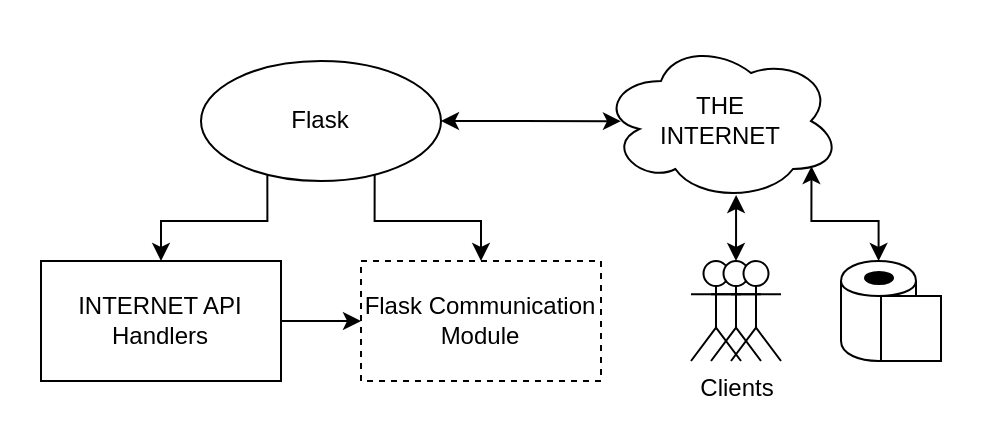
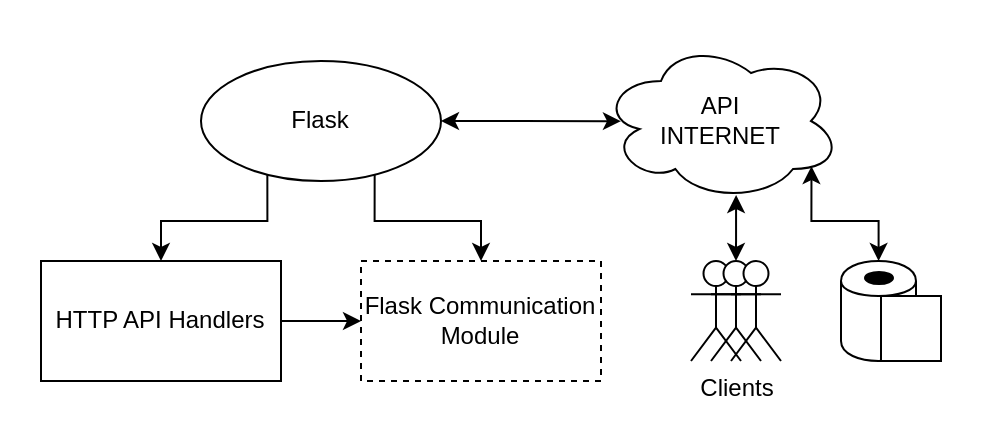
node "THE INTERNET": label "THE INTERNET" -> "API INTERNET"
node "INTERNET API Handlers": label "INTERNET API Handlers" -> "HTTP API Handlers"
